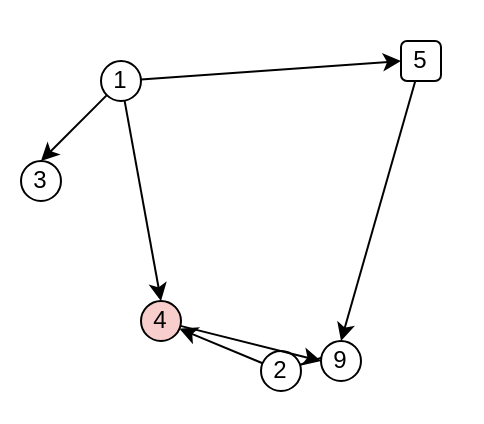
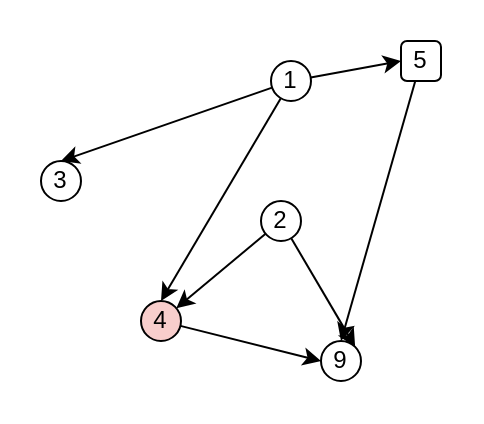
node "1": moved (121, 81) -> (291, 81)
node "3": moved (41, 181) -> (61, 181)
node "2": moved (281, 371) -> (281, 221)
